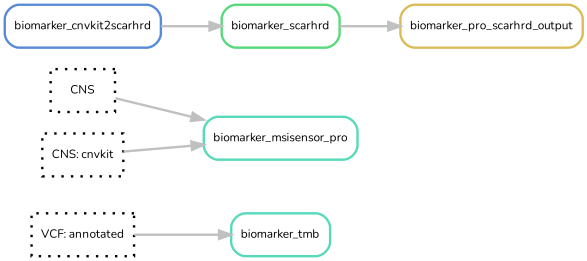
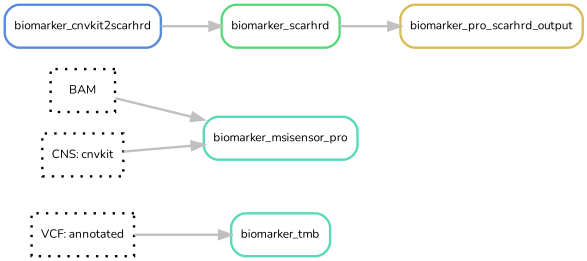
node "CNS": label "CNS" -> "BAM"
